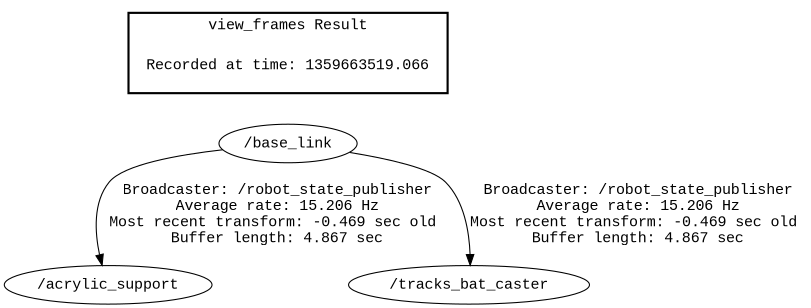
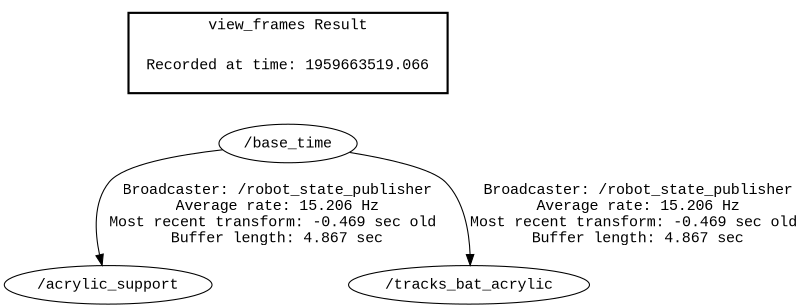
node "Recorded at time: 1359663519.066": label "Recorded at time: 1359663519.066" -> "Recorded at time: 1959663519.066"
node "/base_link": label "/base_link" -> "/base_time"
node "/tracks_bat_caster": label "/tracks_bat_caster" -> "/tracks_bat_acrylic"
